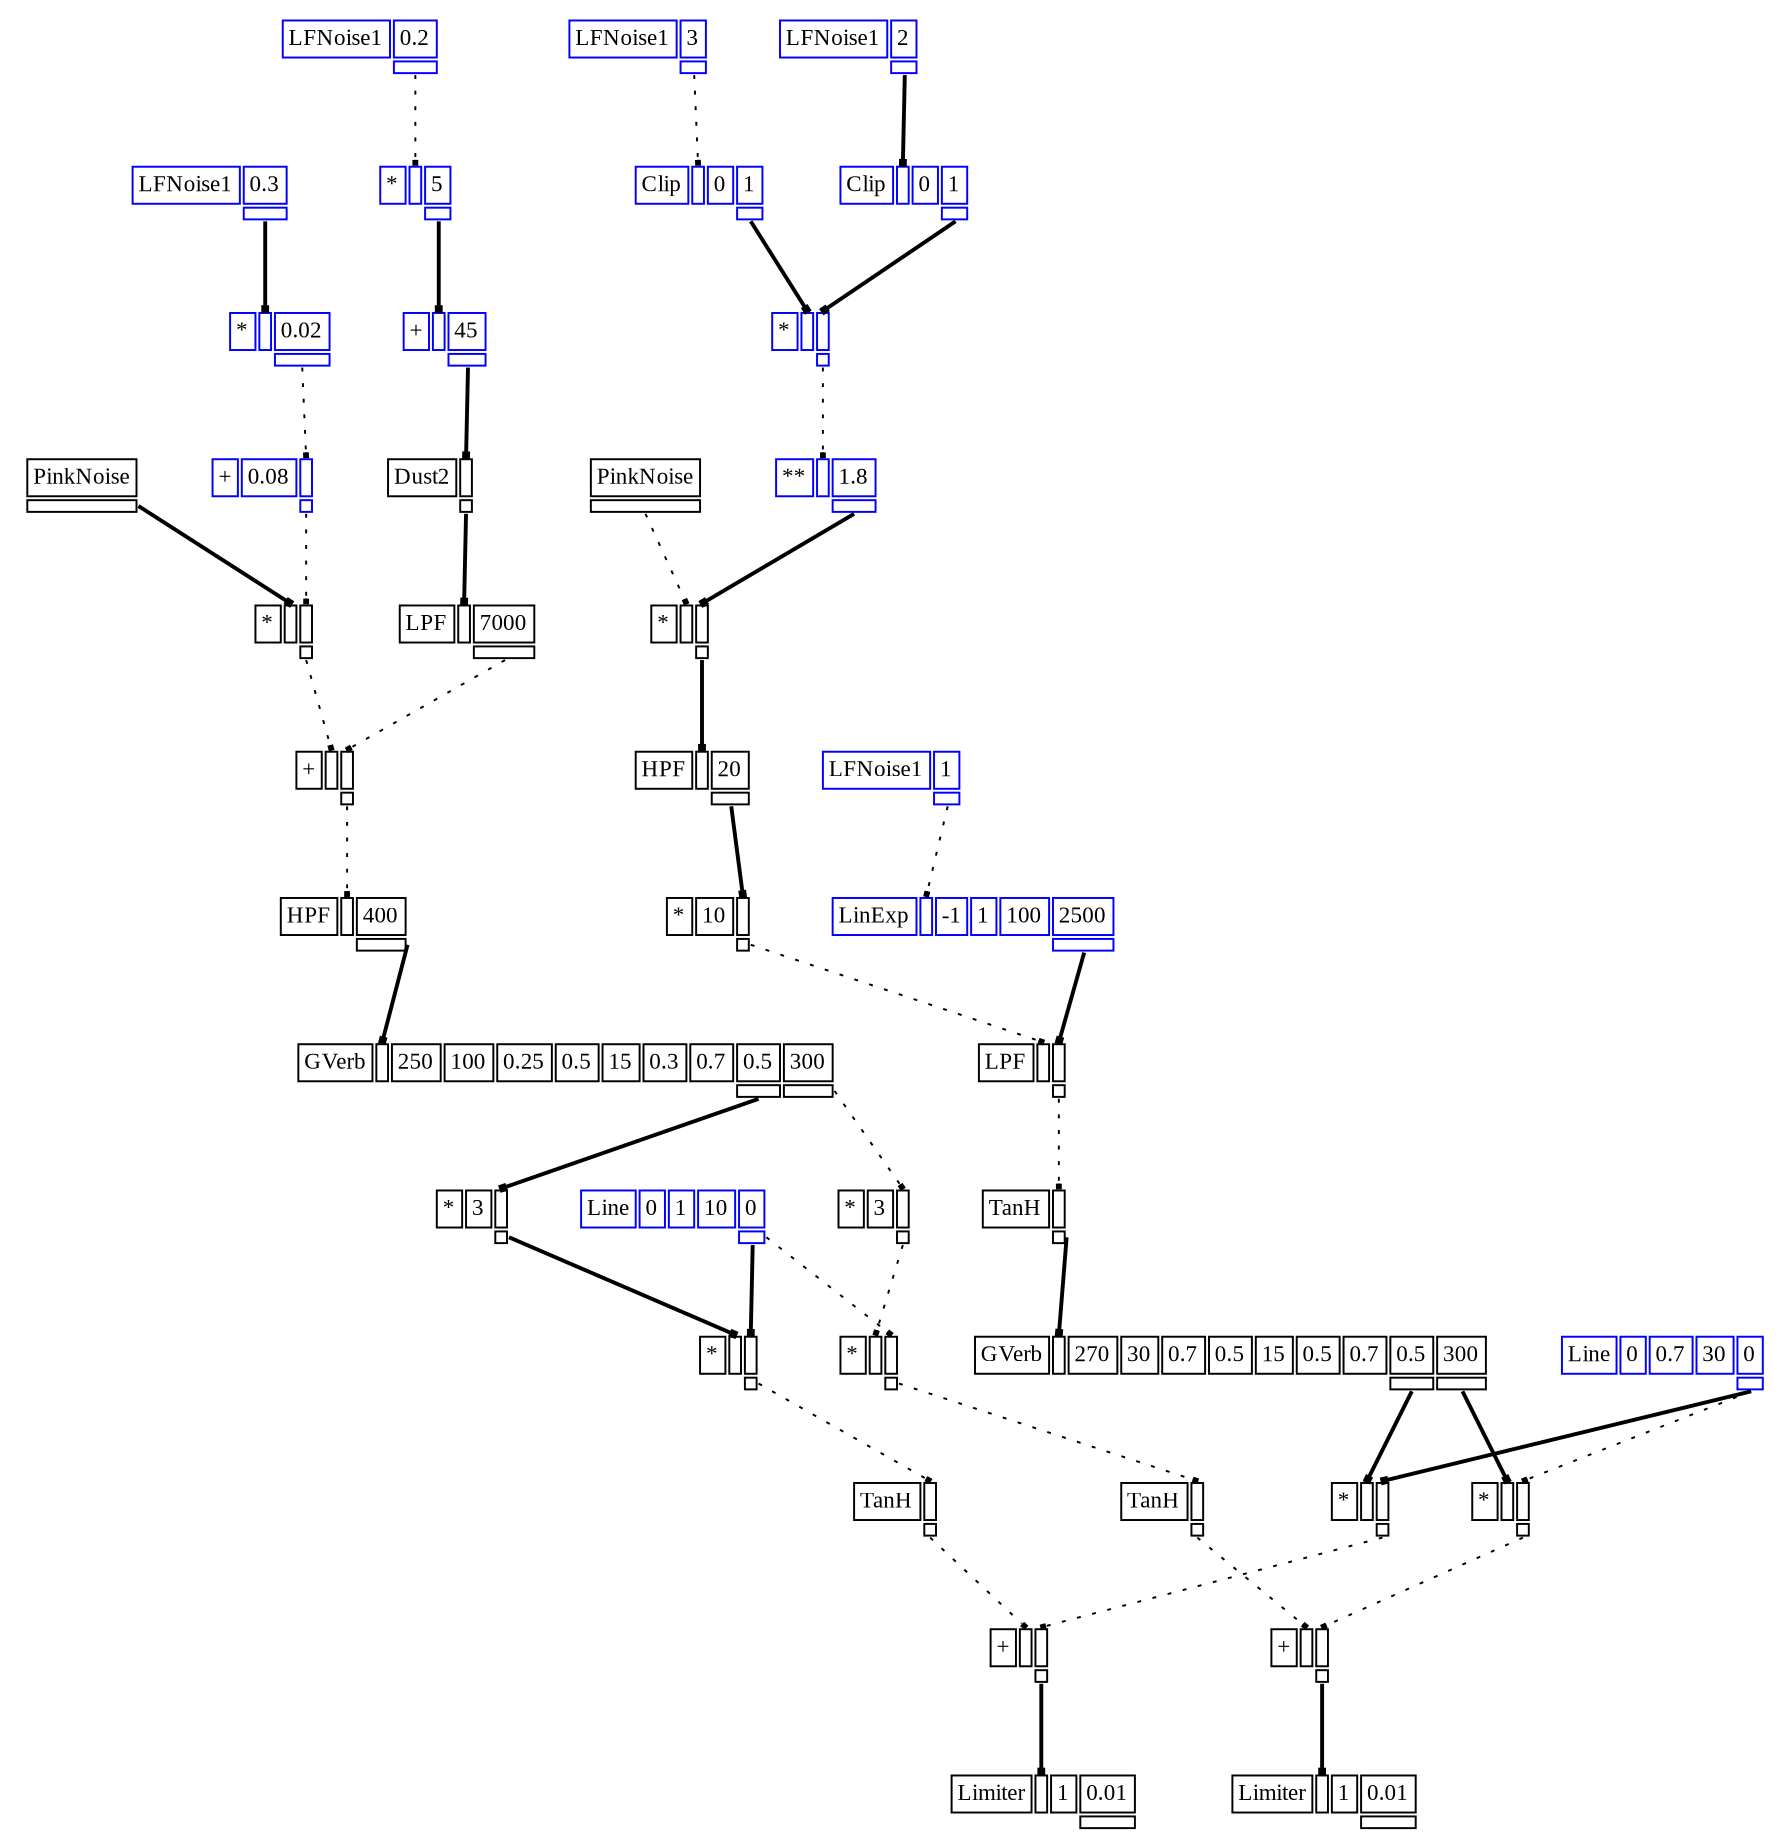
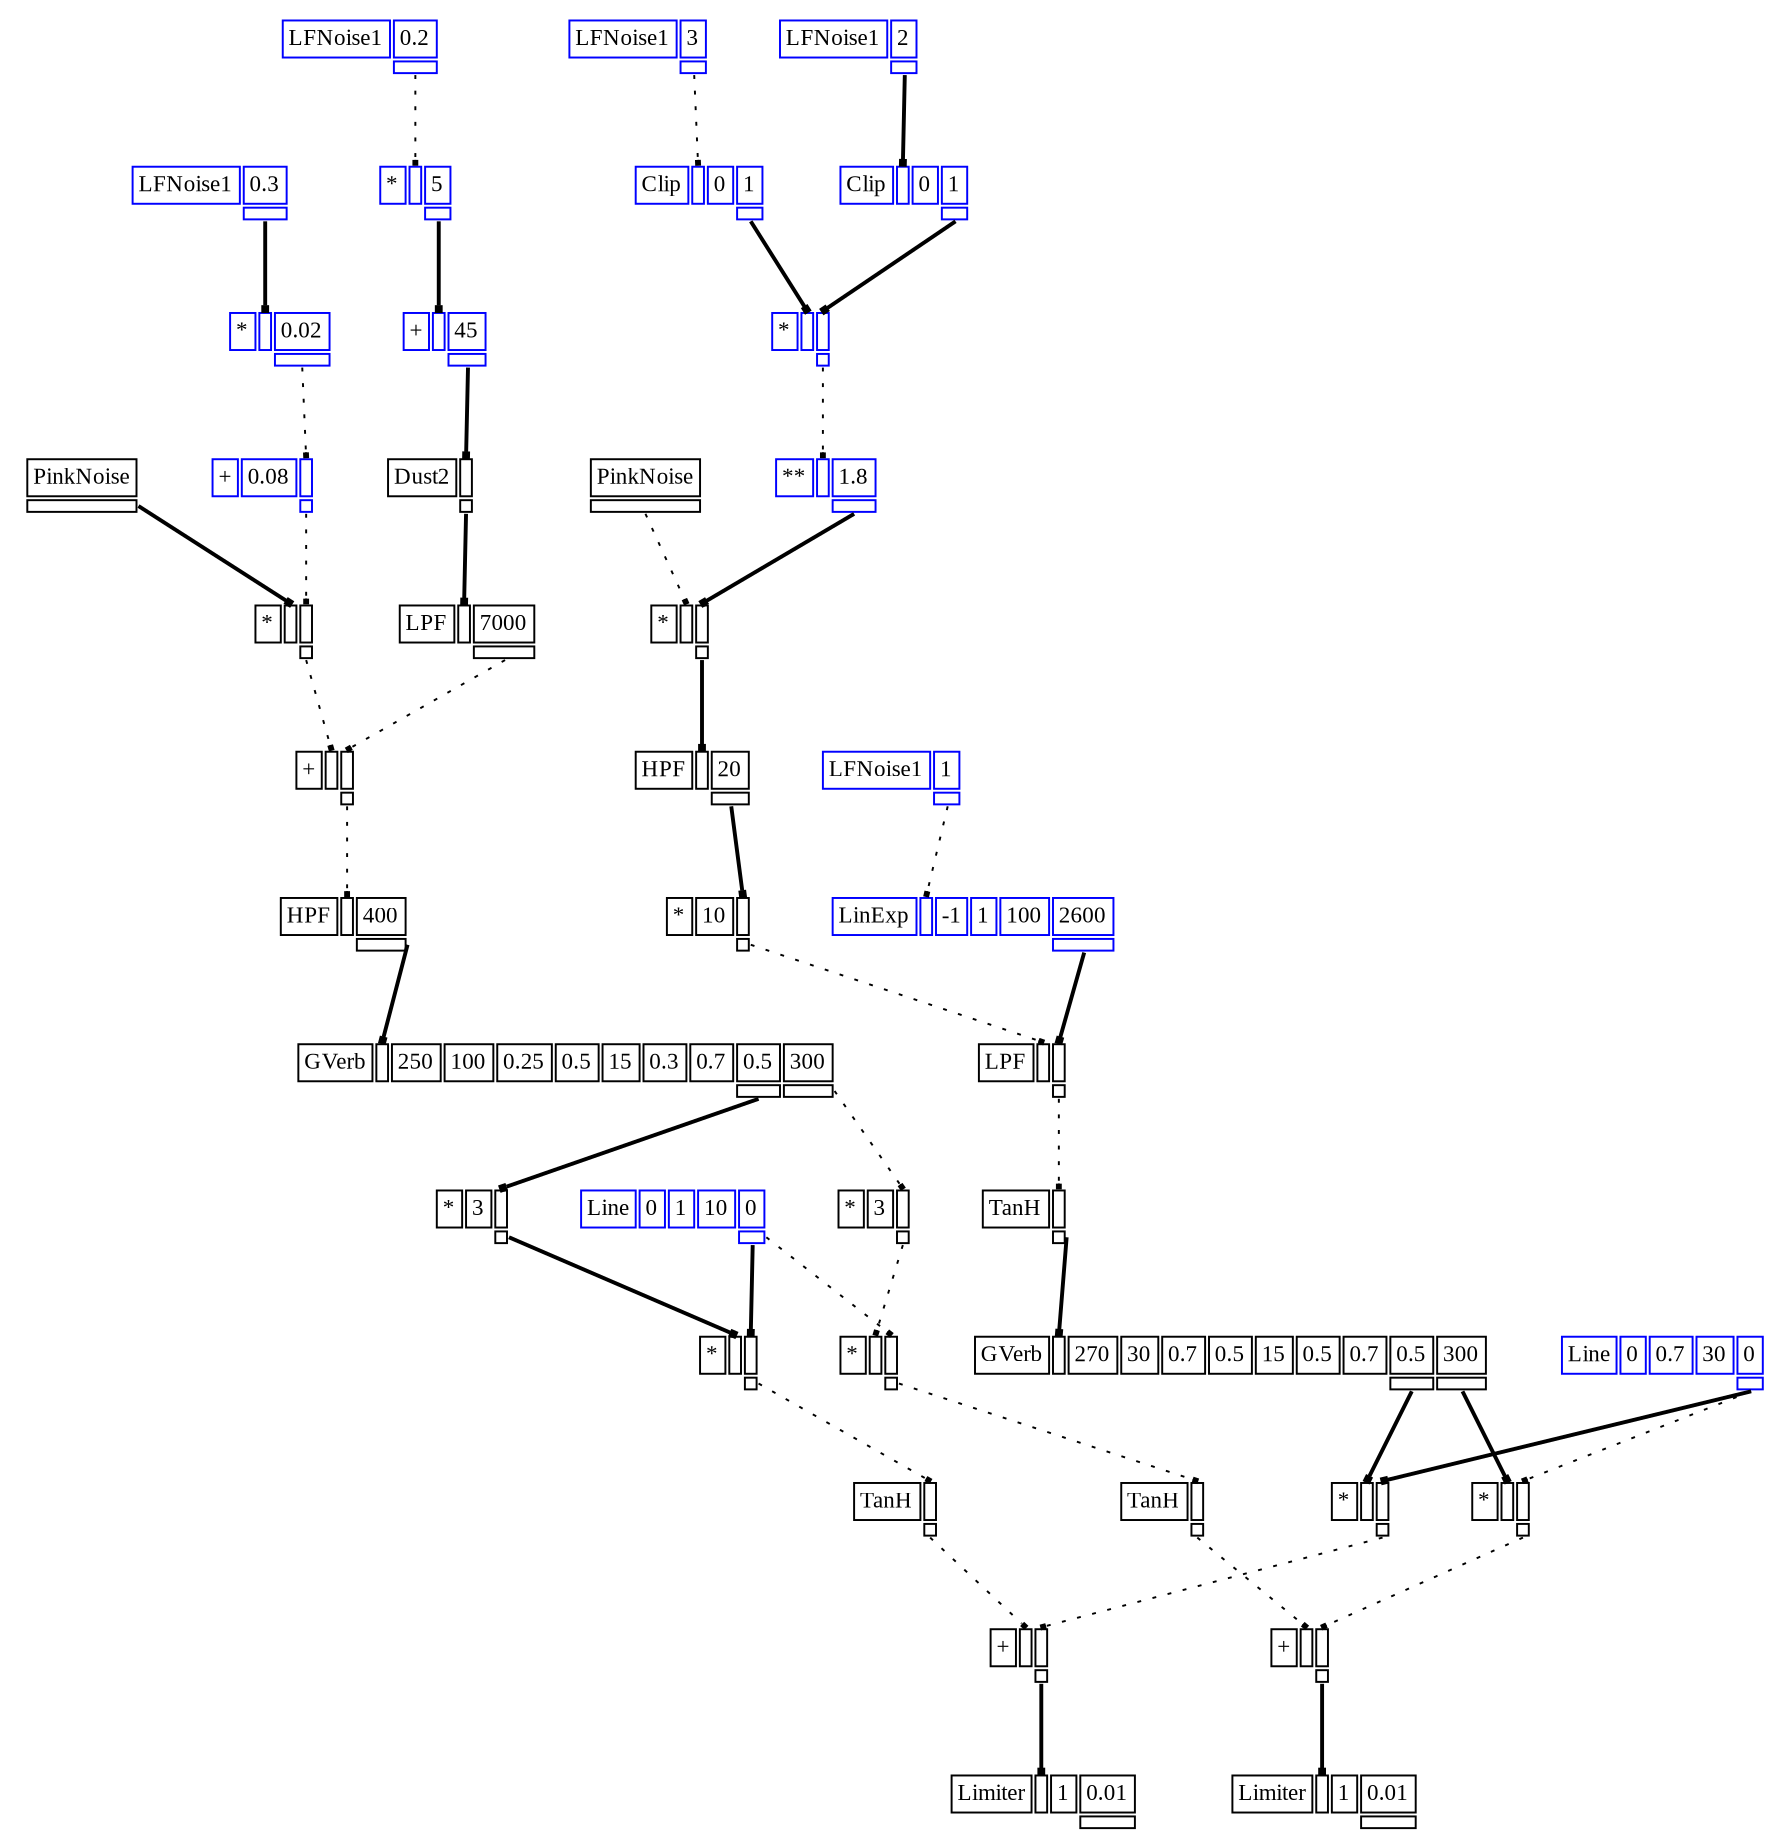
node "LinExp": text "2500" -> "2600"
